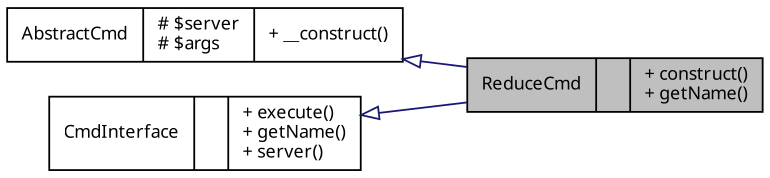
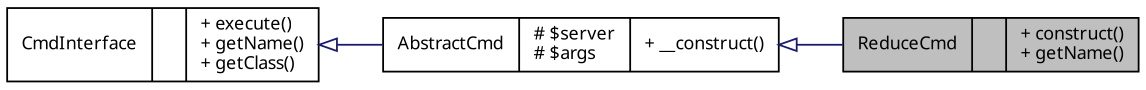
edge "ReduceCmd" -> "CmdInterface": now "AbstractCmd" -> "CmdInterface"
node "CmdInterface": text "+ server()" -> "+ getClass()"
